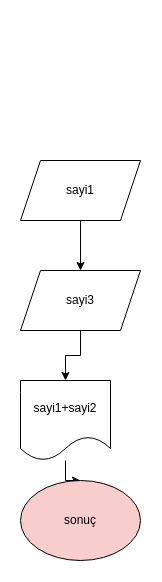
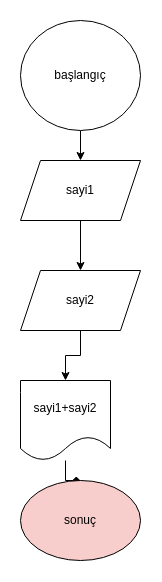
node "başlangıç": added
edge "başlangıç" -> "sayi1": added
node "sayi3": label "sayi3" -> "sayi2"
edge "sayi1+sayi2" -> "sonuç": arrowhead classic -> diamond
